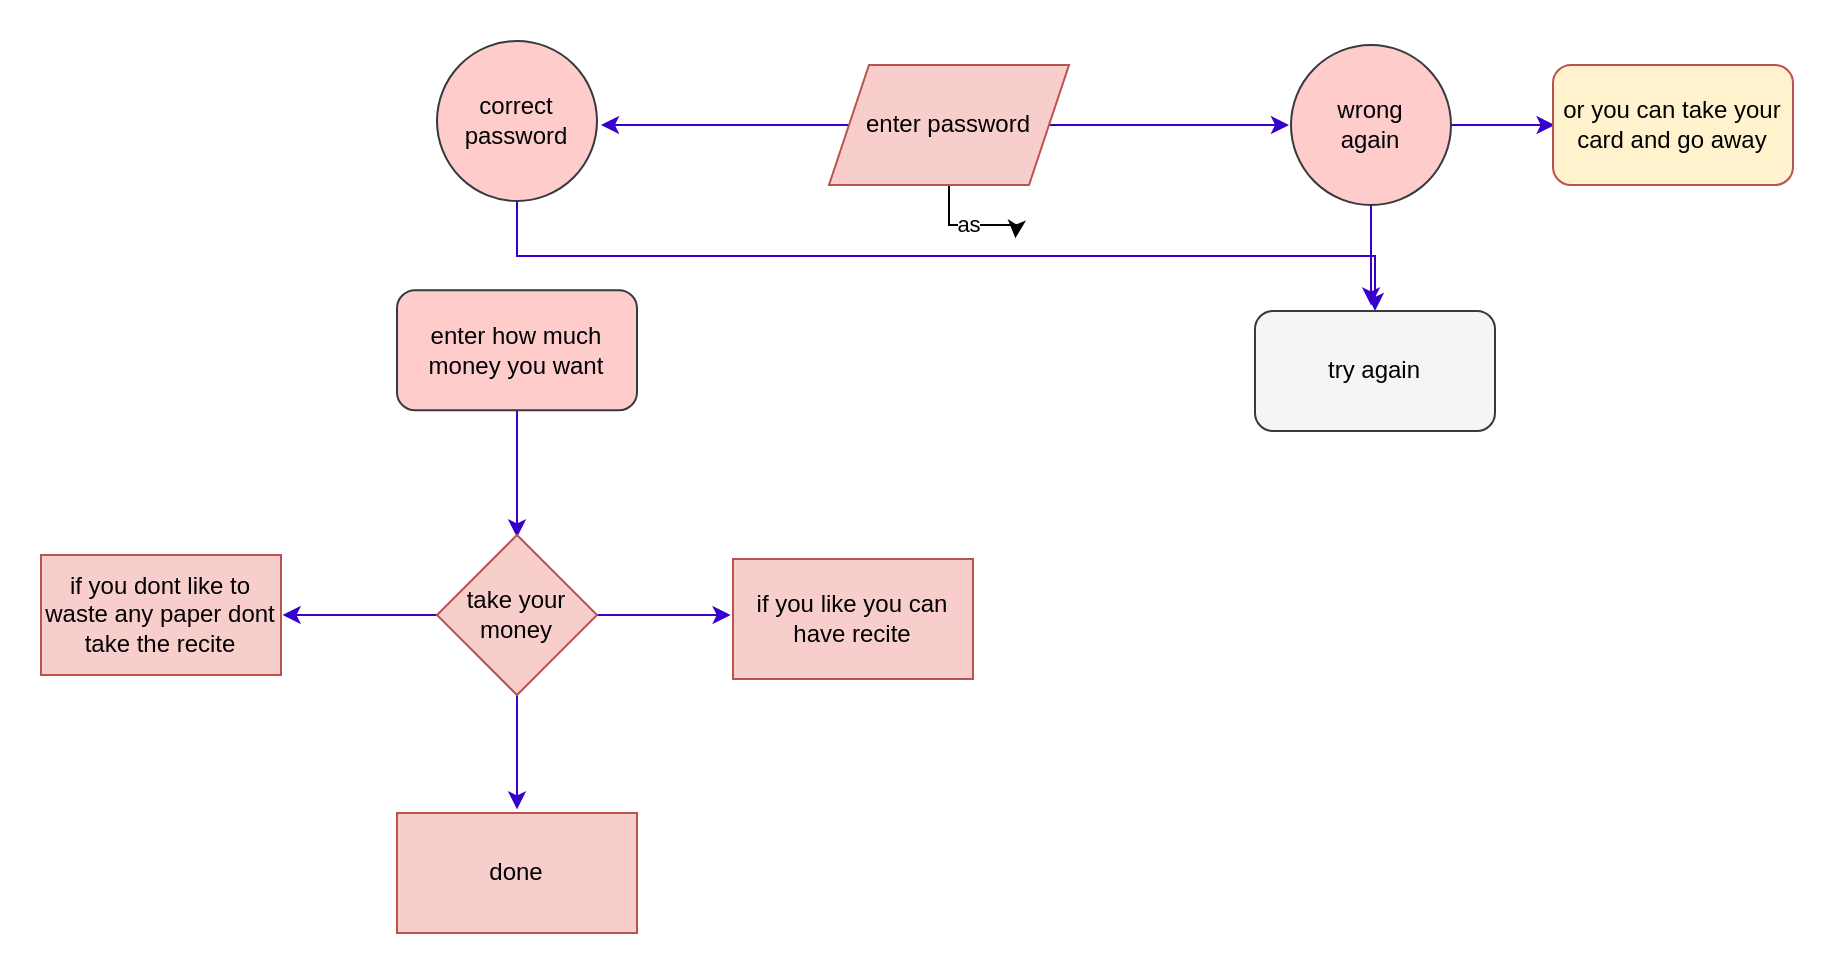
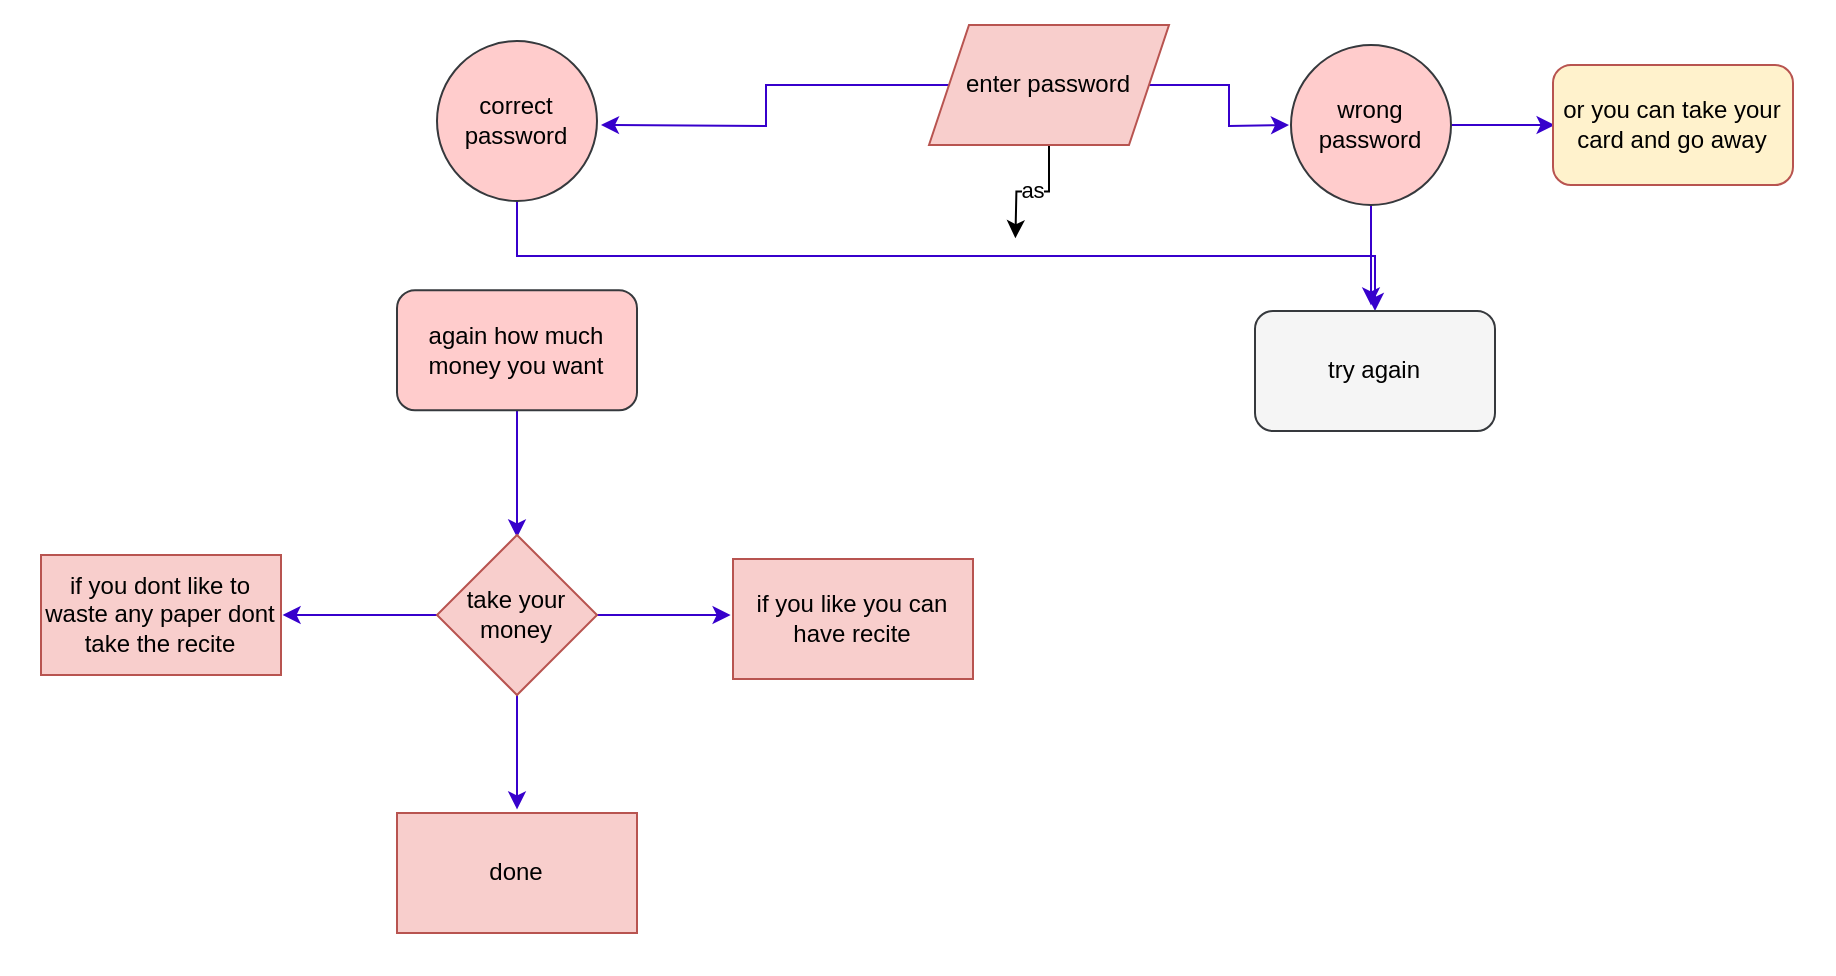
node "enter password": moved (949, 125) -> (1049, 85)
node "wrong again": label "wrong again" -> "wrong password"
node "enter how much money you want": label "enter how much money you want" -> "again how much money you want"
